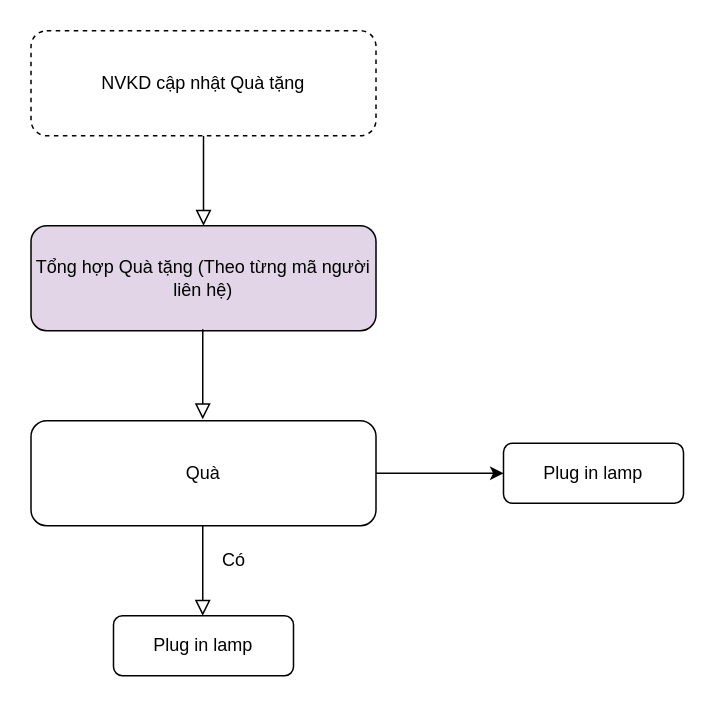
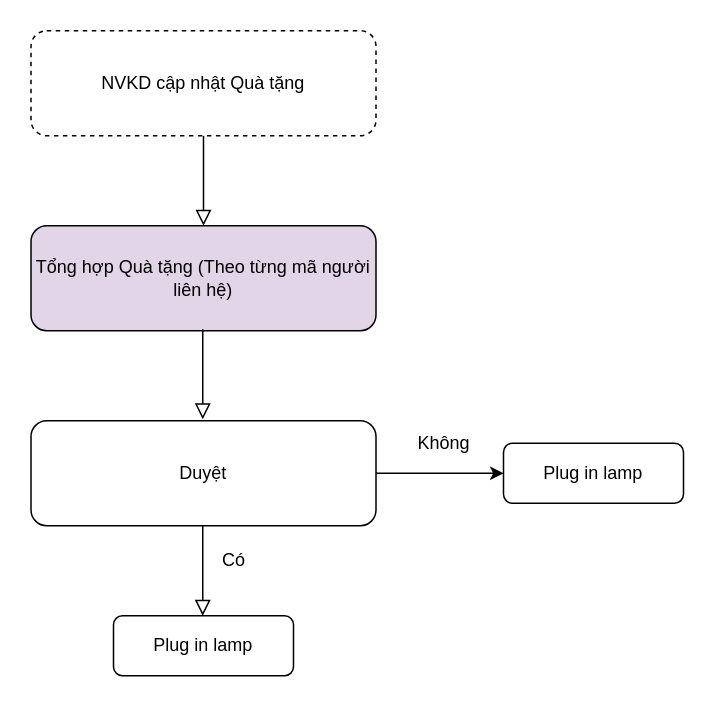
node "Không": added
node "Quà": label "Quà" -> "Duyệt"
